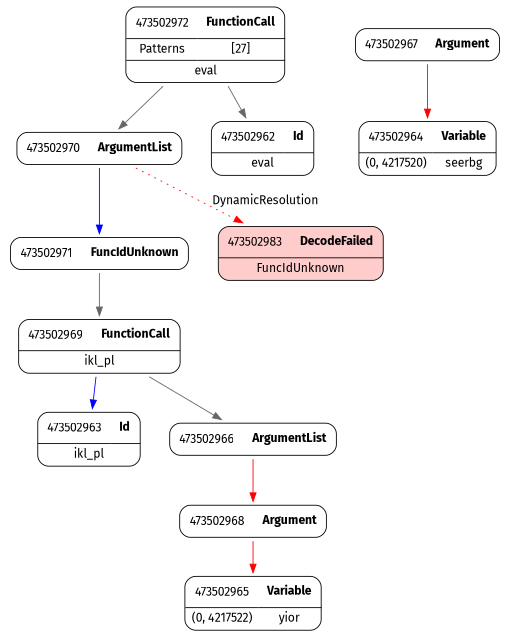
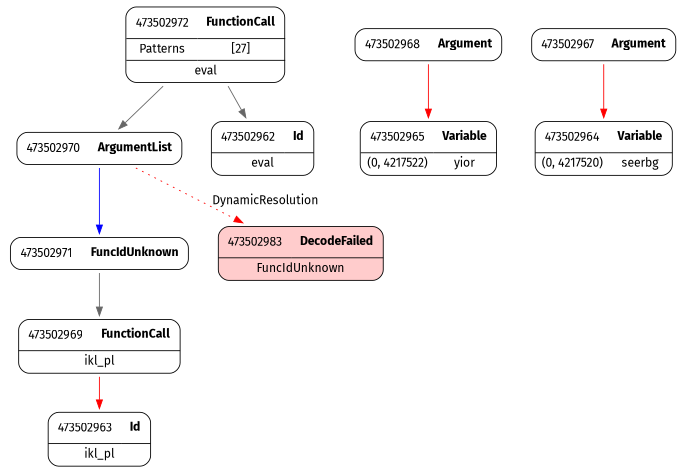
edge "473502969" -> "473502963": color blue -> red
node "473502966": removed
